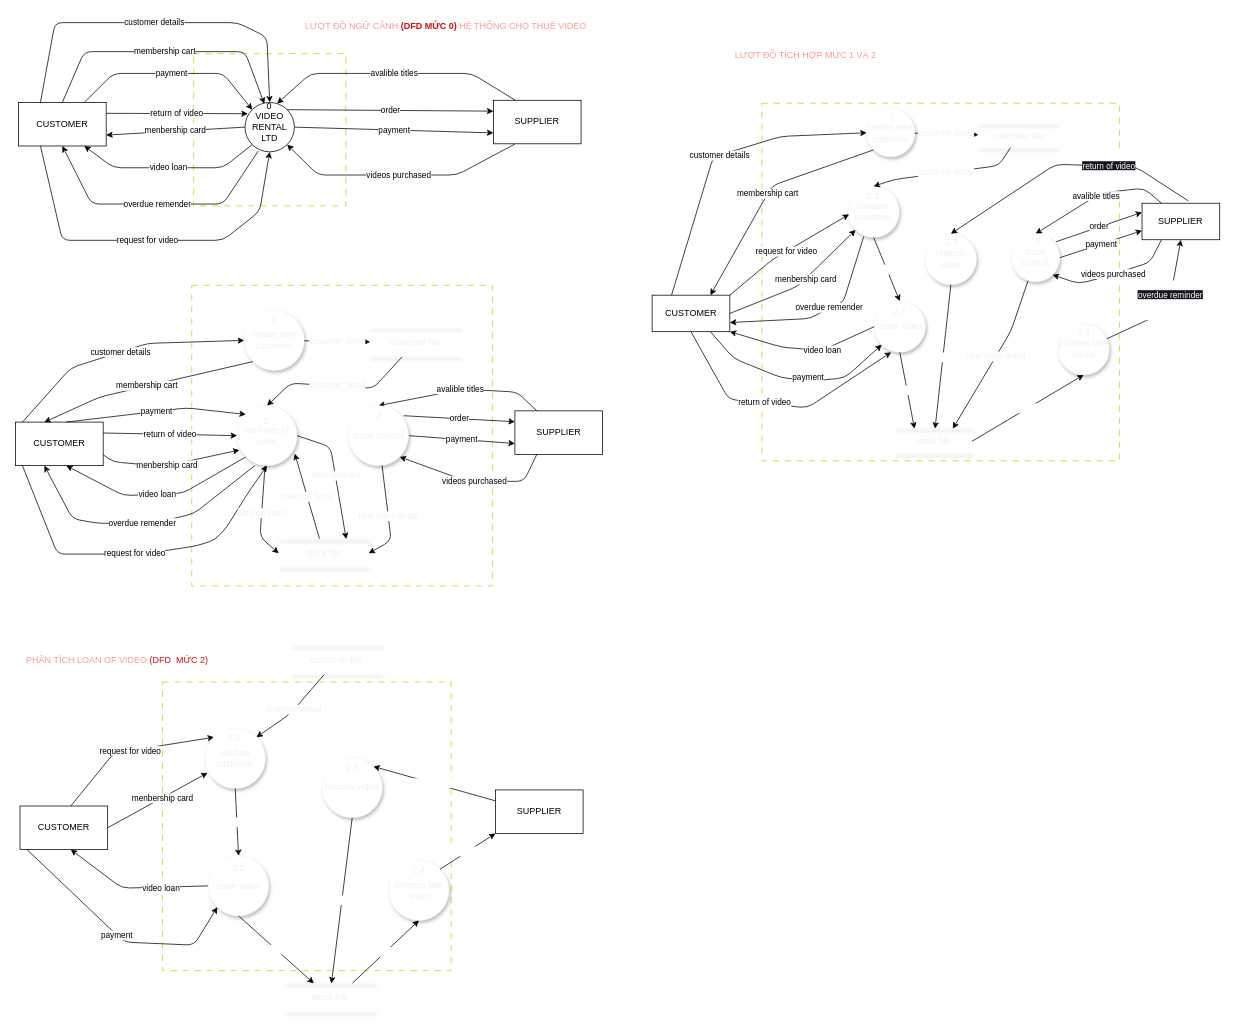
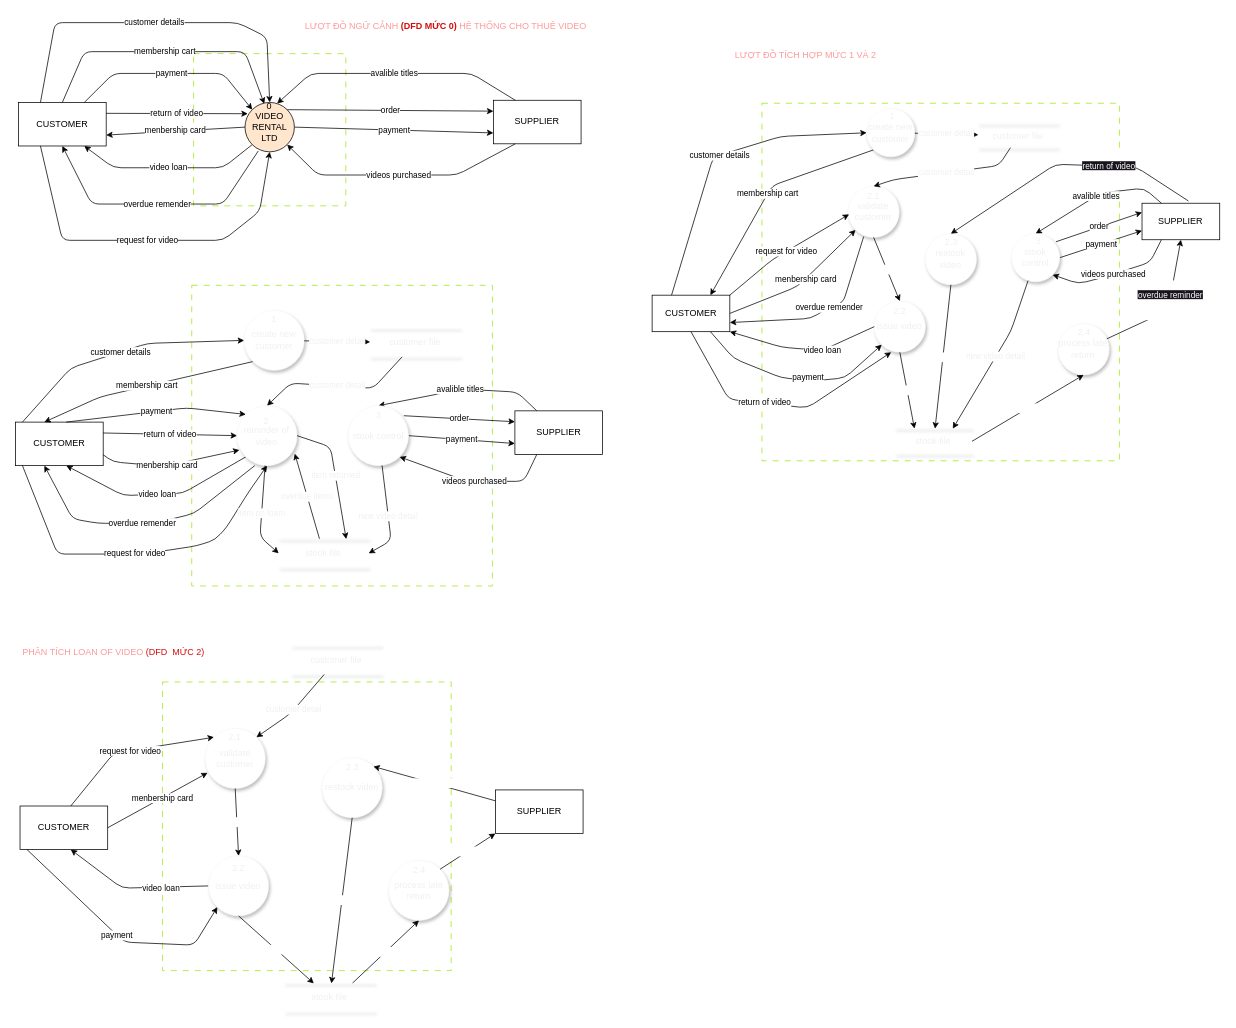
node "VIDEO RENTAL LTD": fillcolor #ffffff -> #ffe6cc
node "PHÂN TÍCH LOAN OF VIDEO (DFD MỨC 2)": moved (117, 660) -> (114, 653)
